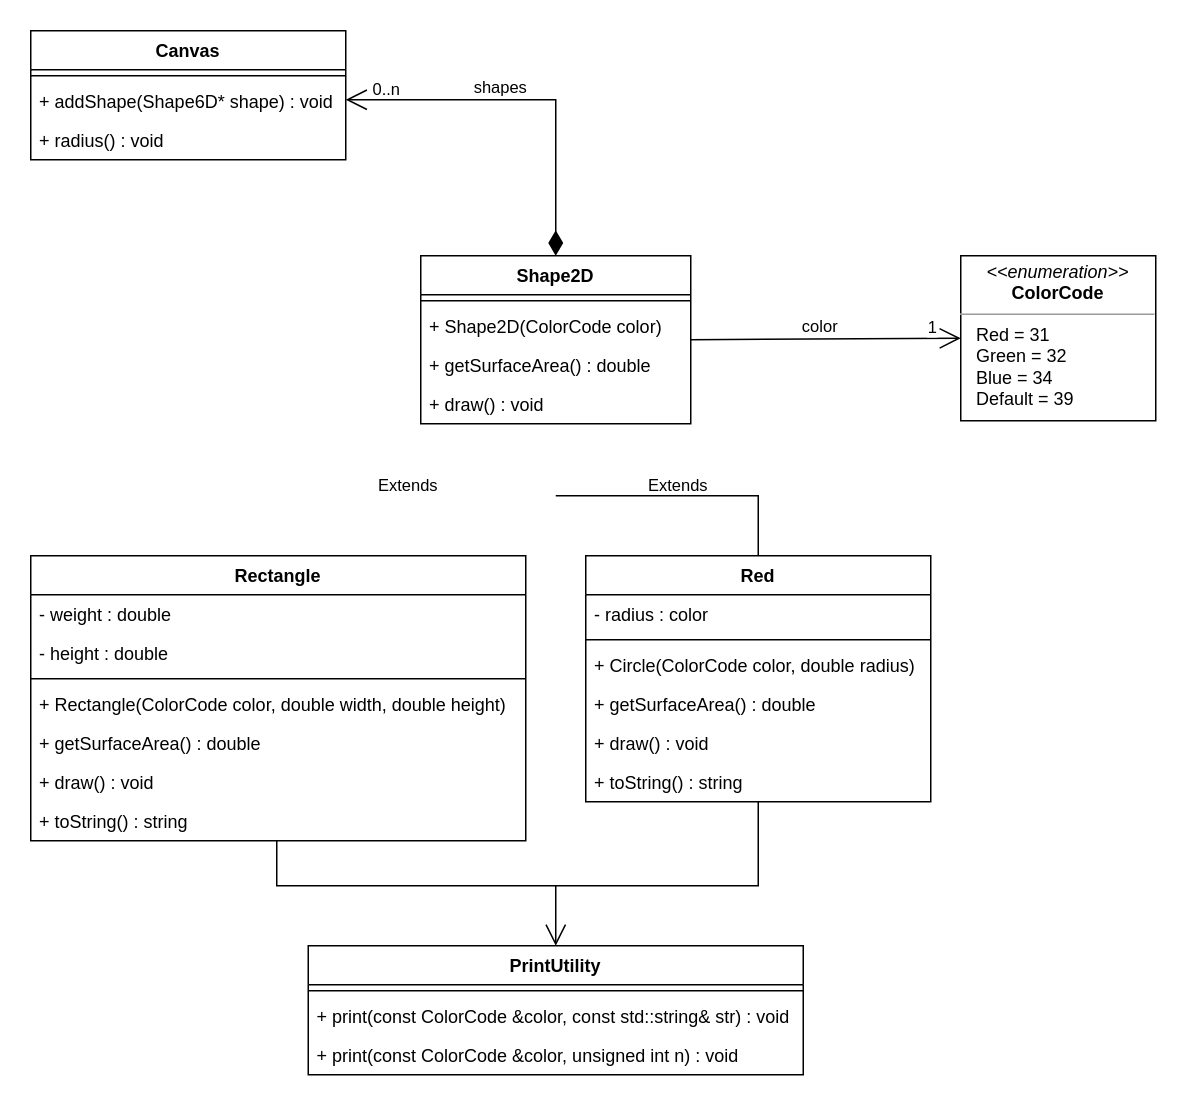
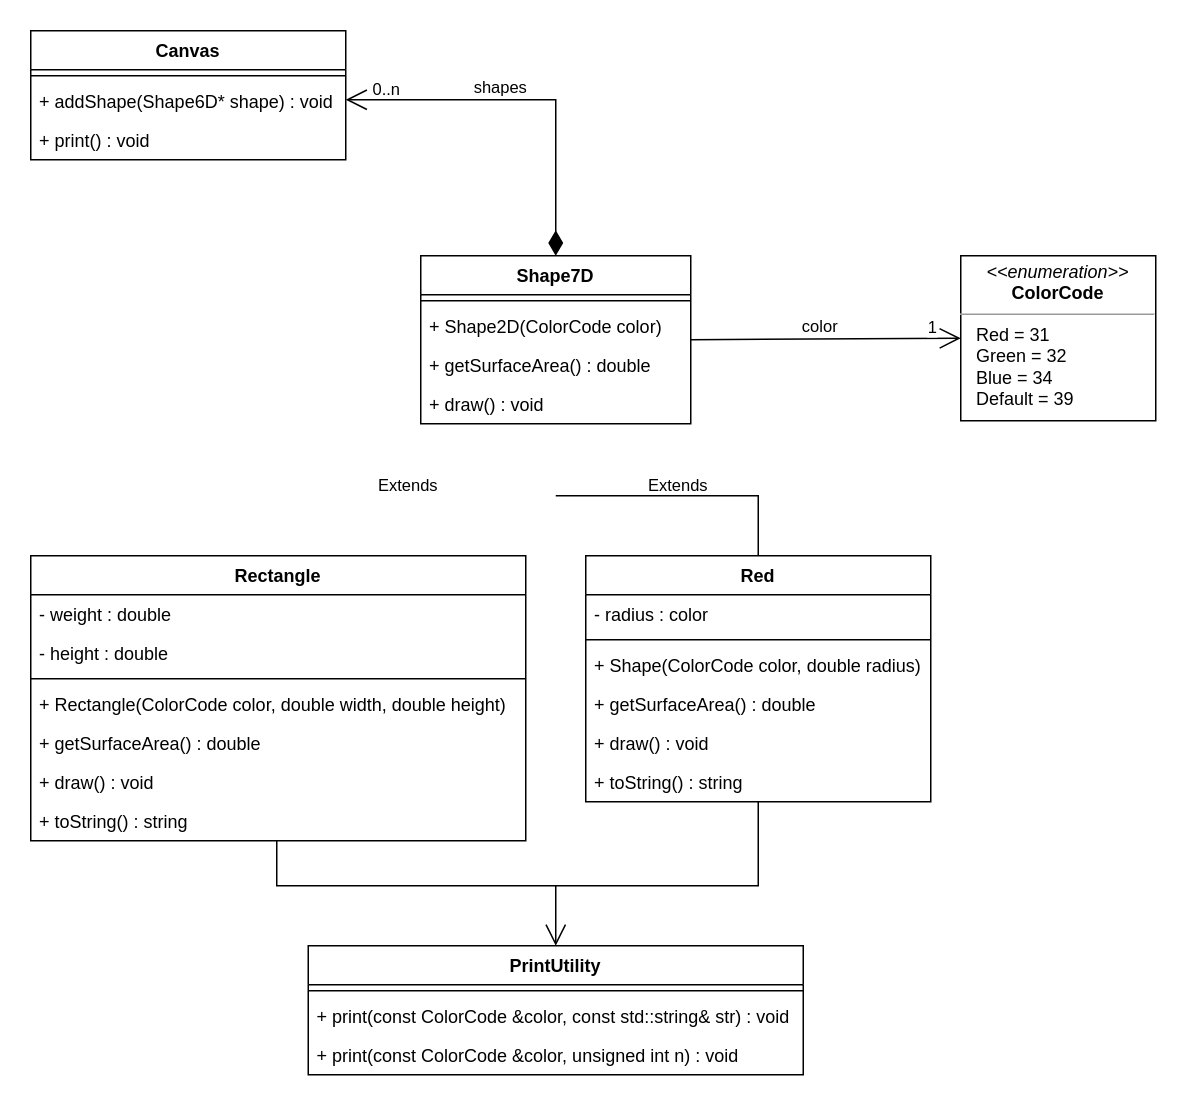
node "+ radius() : void": label "+ radius() : void" -> "+ print() : void"
node "Shape2D": label "Shape2D" -> "Shape7D"
node "+ Circle(ColorCode color, double radius)": label "+ Circle(ColorCode color, double radius)" -> "+ Shape(ColorCode color, double radius)"
